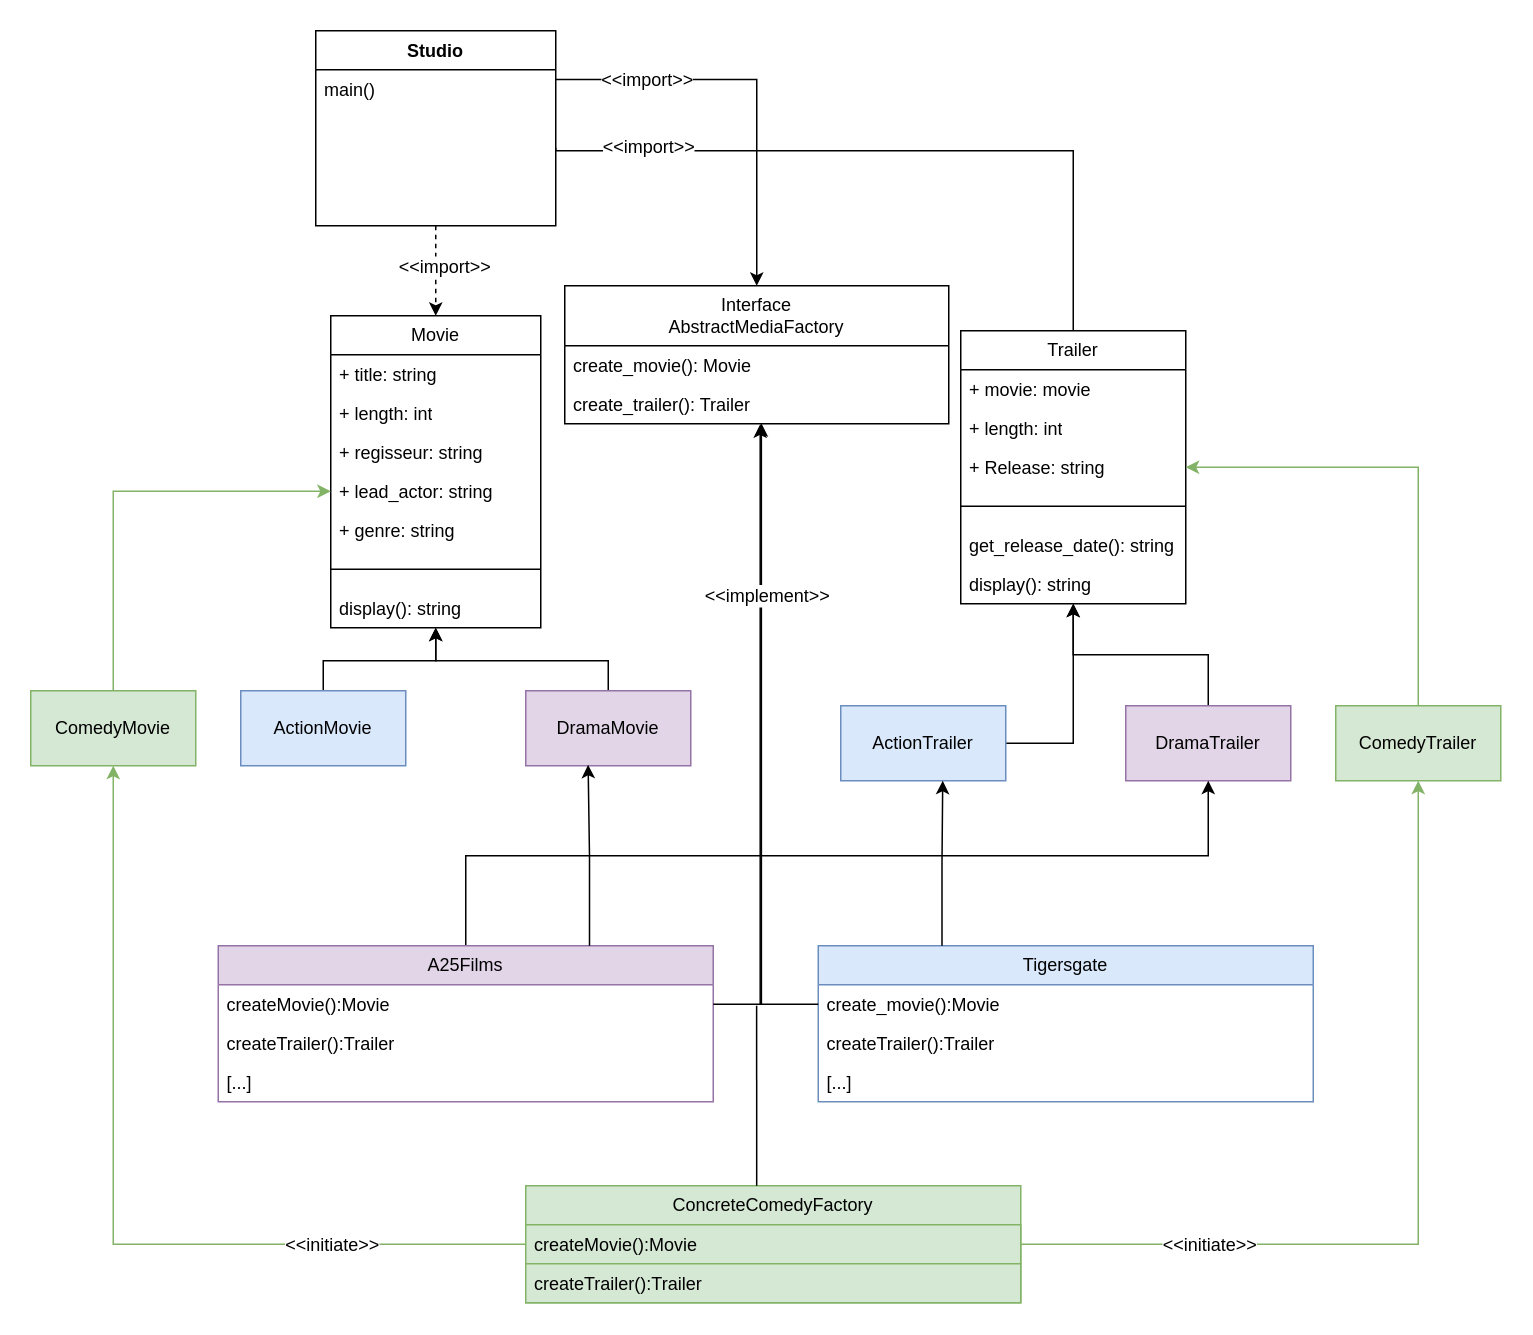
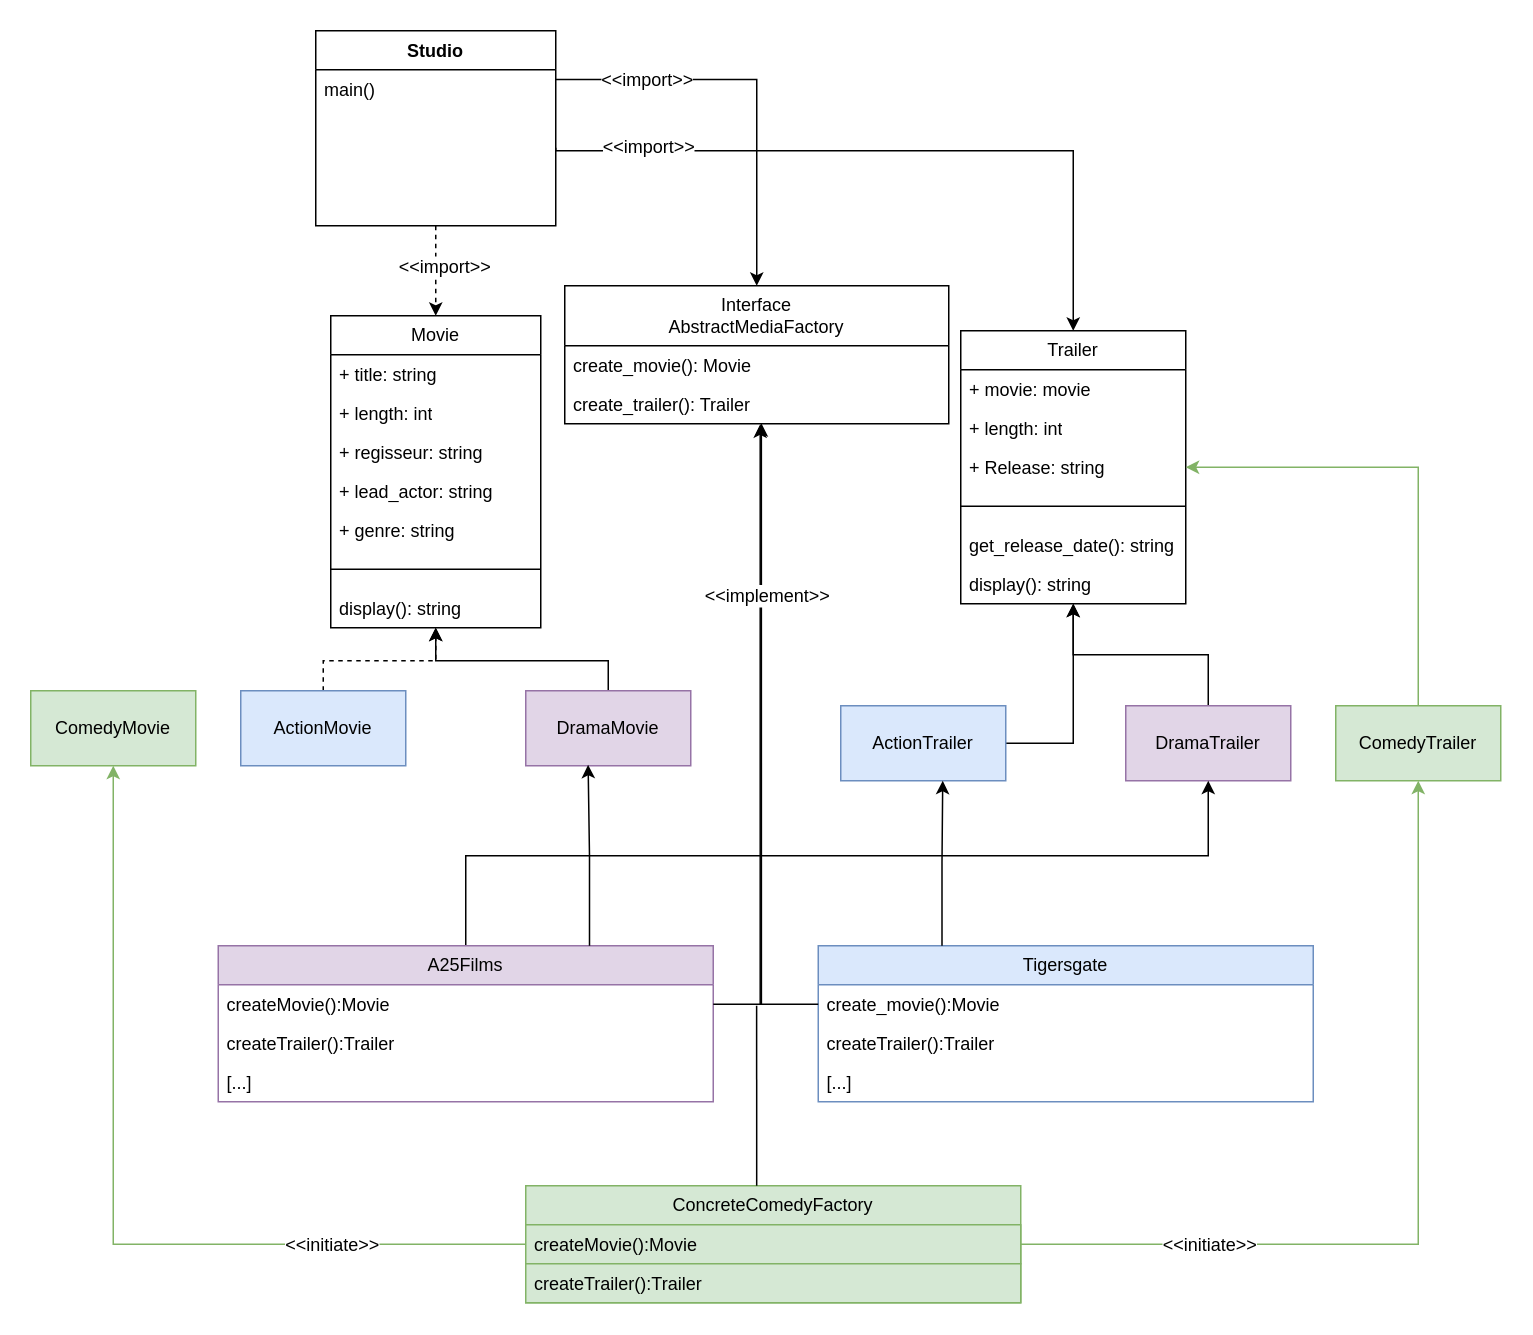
edge "main()" -- "Trailer": arrowhead none -> classic
edge "ComedyMovie" -> "+ lead_actor: string": removed
edge "ActionMovie" -> "Movie": style solid -> dashed
